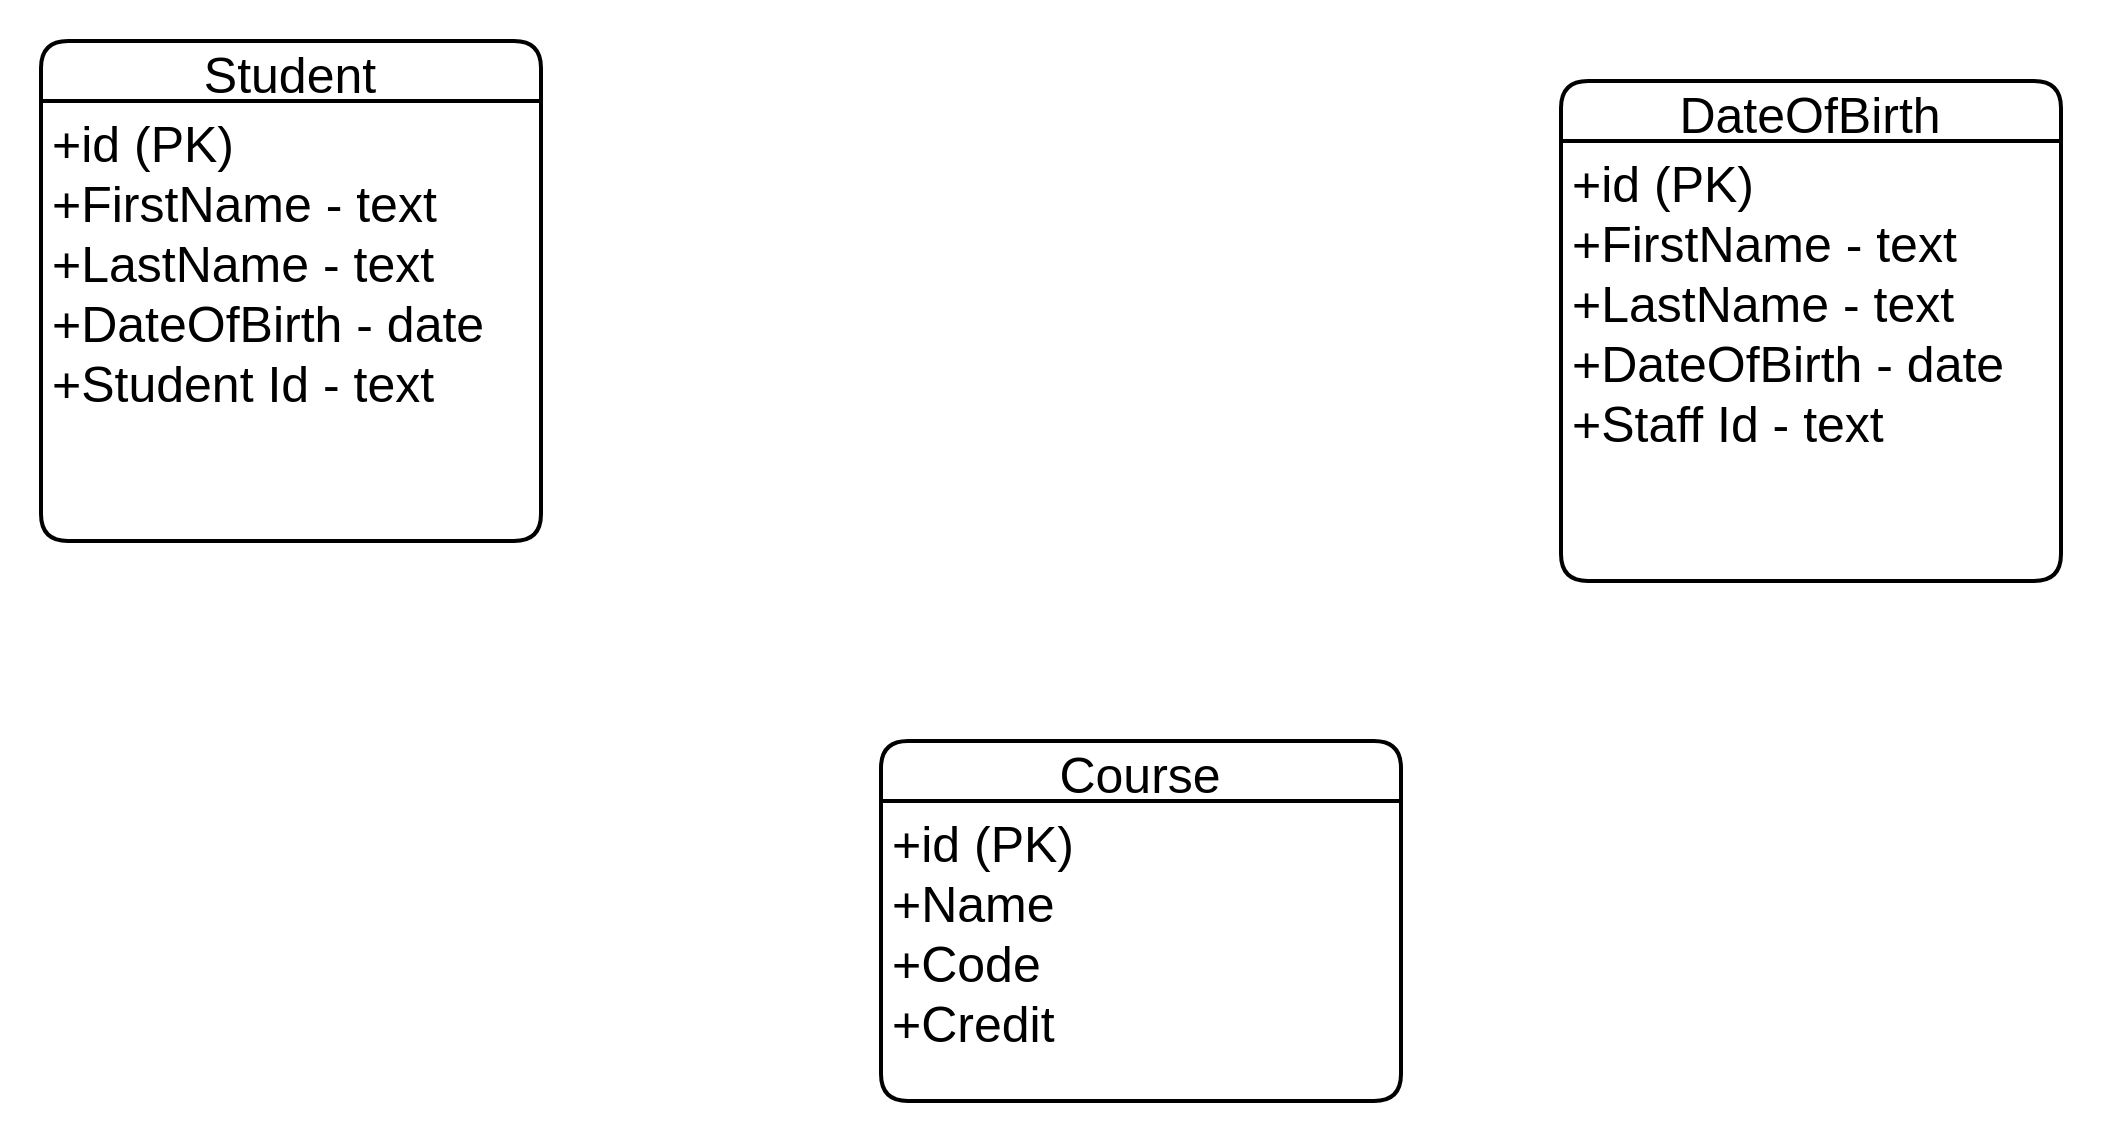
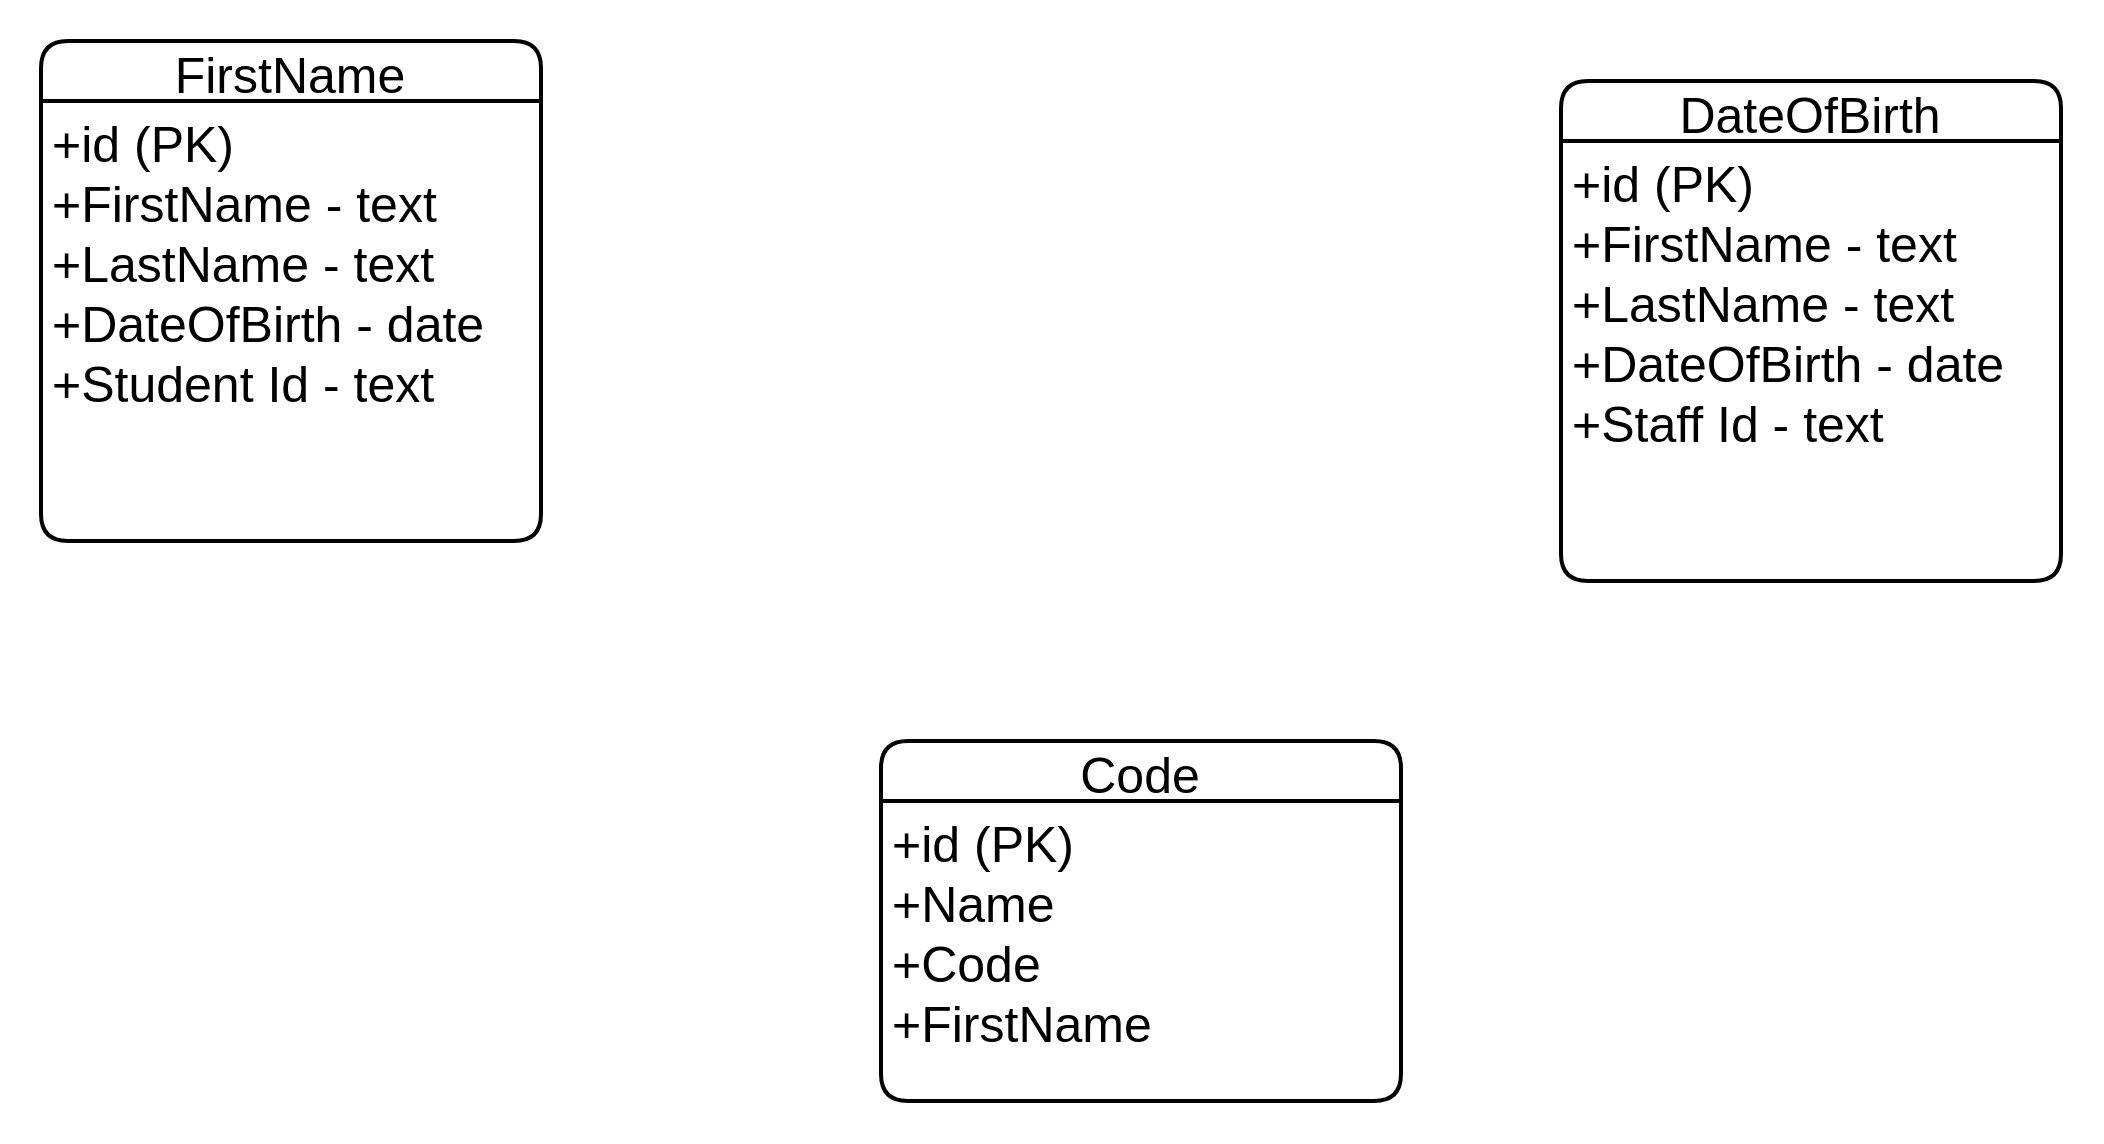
node "Student": label "Student" -> "FirstName"
node "Course": label "Course" -> "Code"
node "+id (PK) +Name +Code +Credit": label "+id (PK) +Name +Code +Credit" -> "+id (PK) +Name +Code +FirstName"
